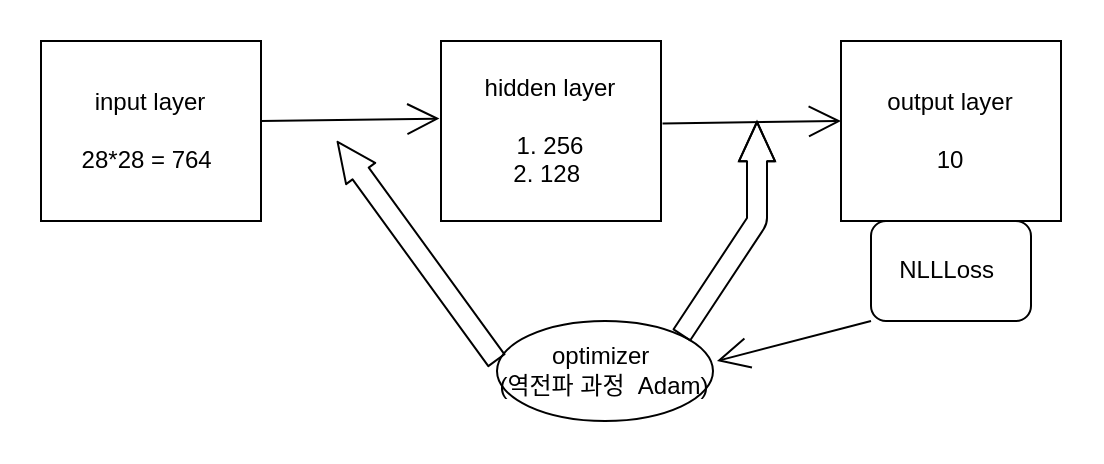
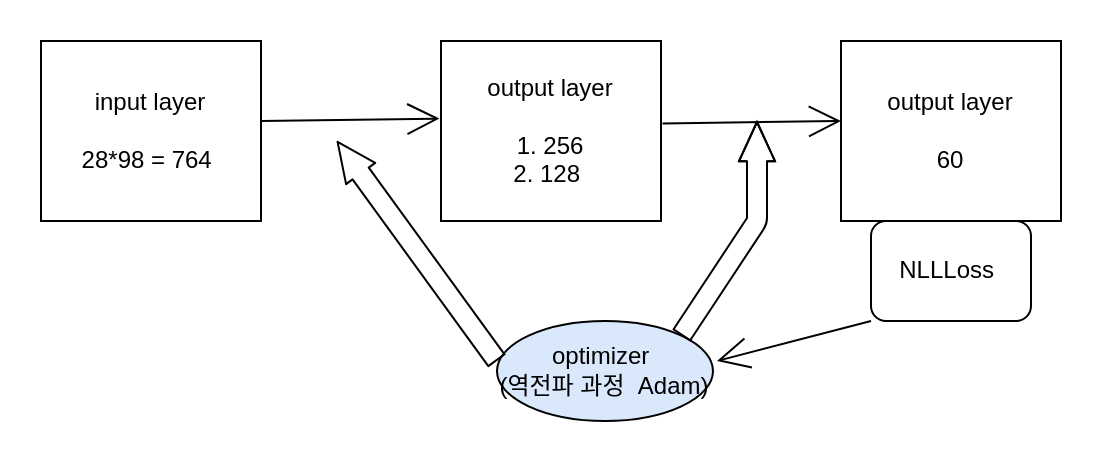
node "input layer 28*28 = 764": label "input layer 28*28 = 764" -> "input layer 28*98 = 764"
node "hidden layer 1. 256 2. 128": label "hidden layer 1. 256 2. 128" -> "output layer 1. 256 2. 128"
node "output layer 10": label "output layer 10" -> "output layer 60"
node "optimizer (역전파 과정 Adam)": fillcolor #ffffff -> #dae8fc
